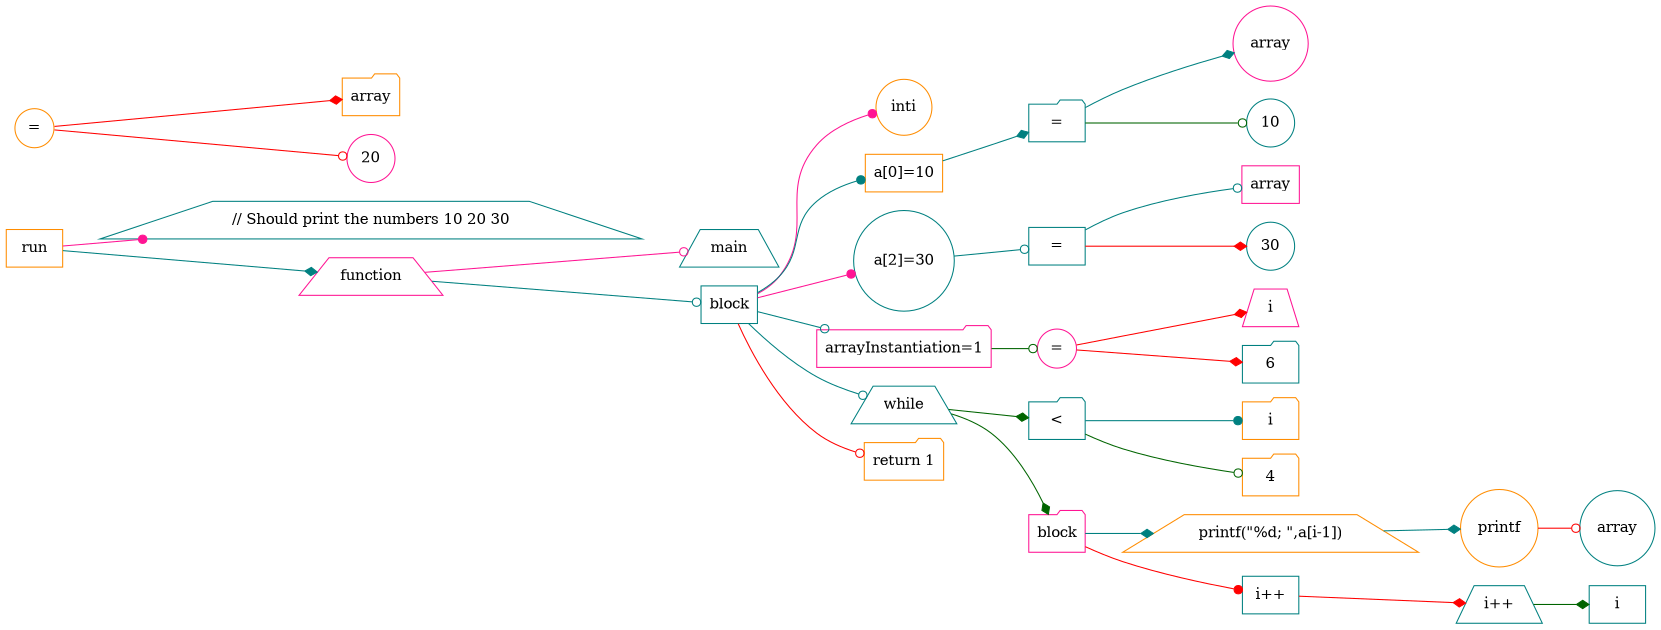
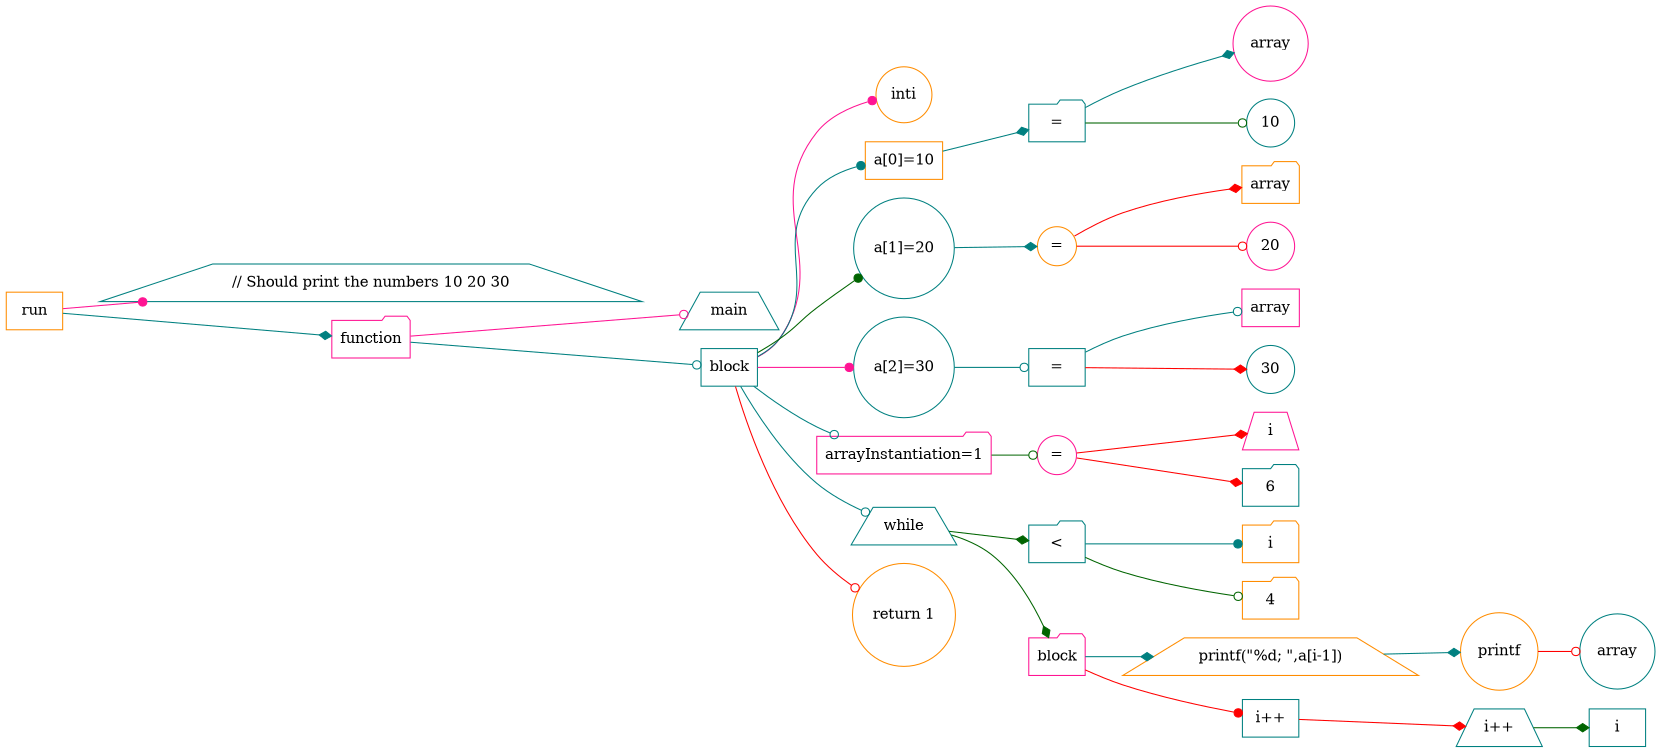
node "a[1]=20": added
node "function": shape trapezium -> folder
node "return 1": shape folder -> circle
